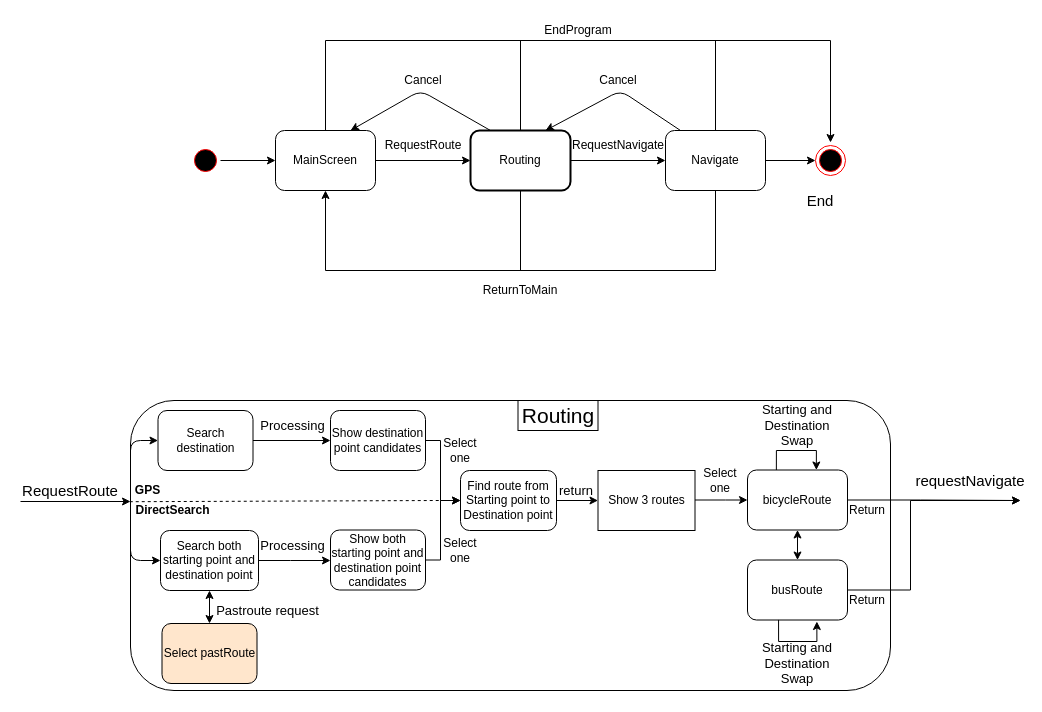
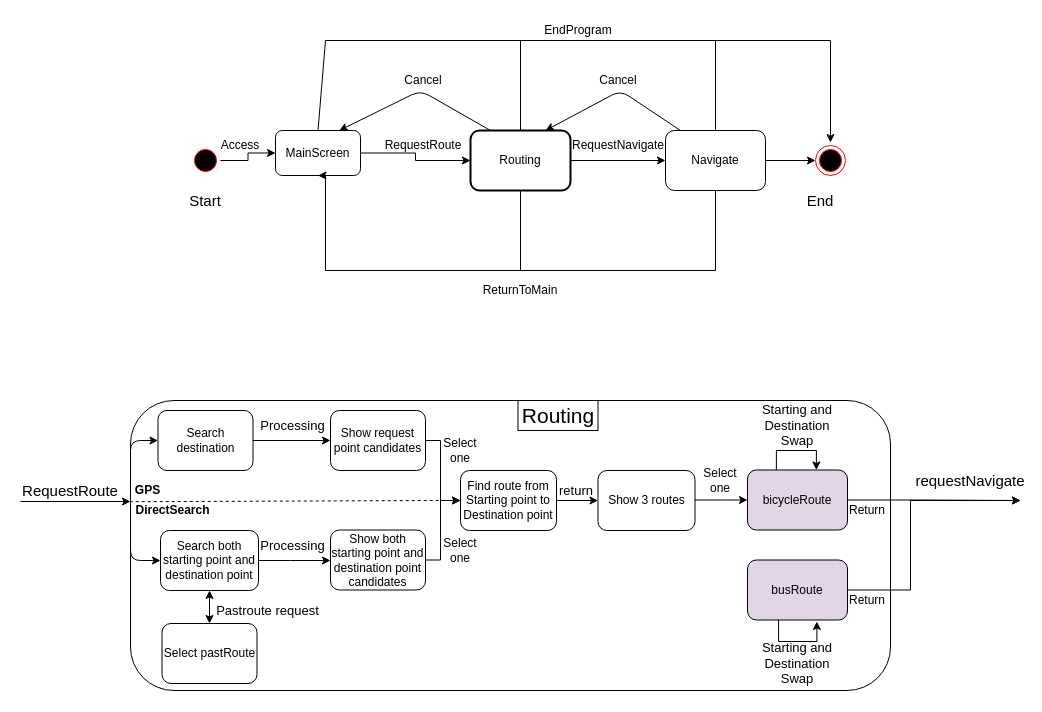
node "Access": added
node "MainScreen": size 100x60 -> 85x45
node "Start": added
node "Show destination point candidates": label "Show destination point candidates" -> "Show request point candidates"
node "bicycleRoute": fillcolor #ffffff -> #e1d5e7
node "Show 3 routes": shape rectangle -> rounded rectangle
edge "bicycleRoute" -- "busRoute": removed
node "busRoute": fillcolor #ffffff -> #e1d5e7
node "Select pastRoute": fillcolor #ffe6cc -> #ffffff
